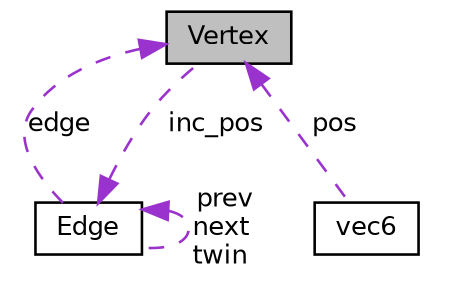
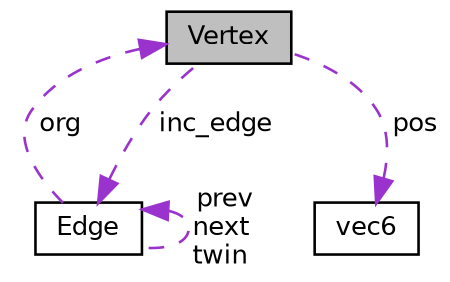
edge "Edge" -> "Vertex": label " edge" -> " org"
edge "Vertex" -> "Edge": label " inc_pos" -> " inc_edge"
edge "vec6" -> "Vertex": reversed
